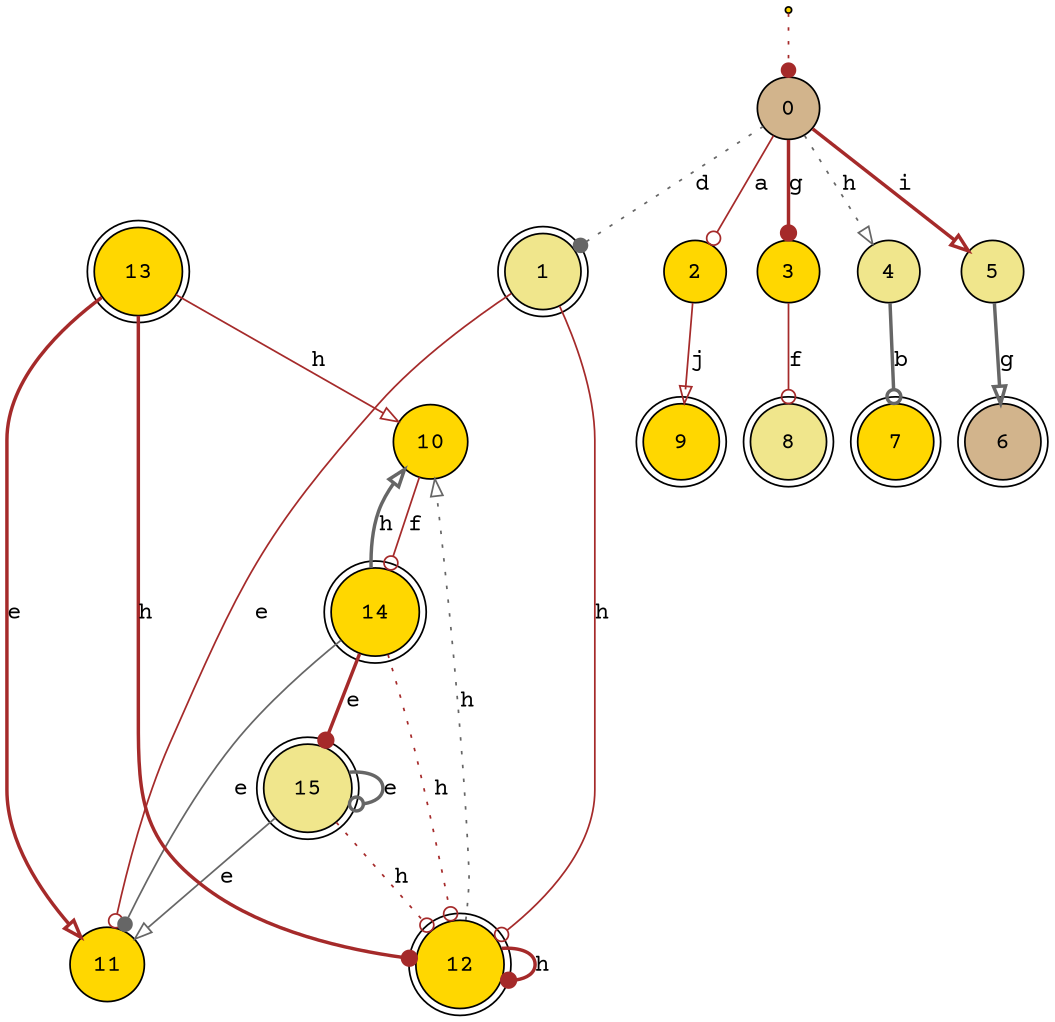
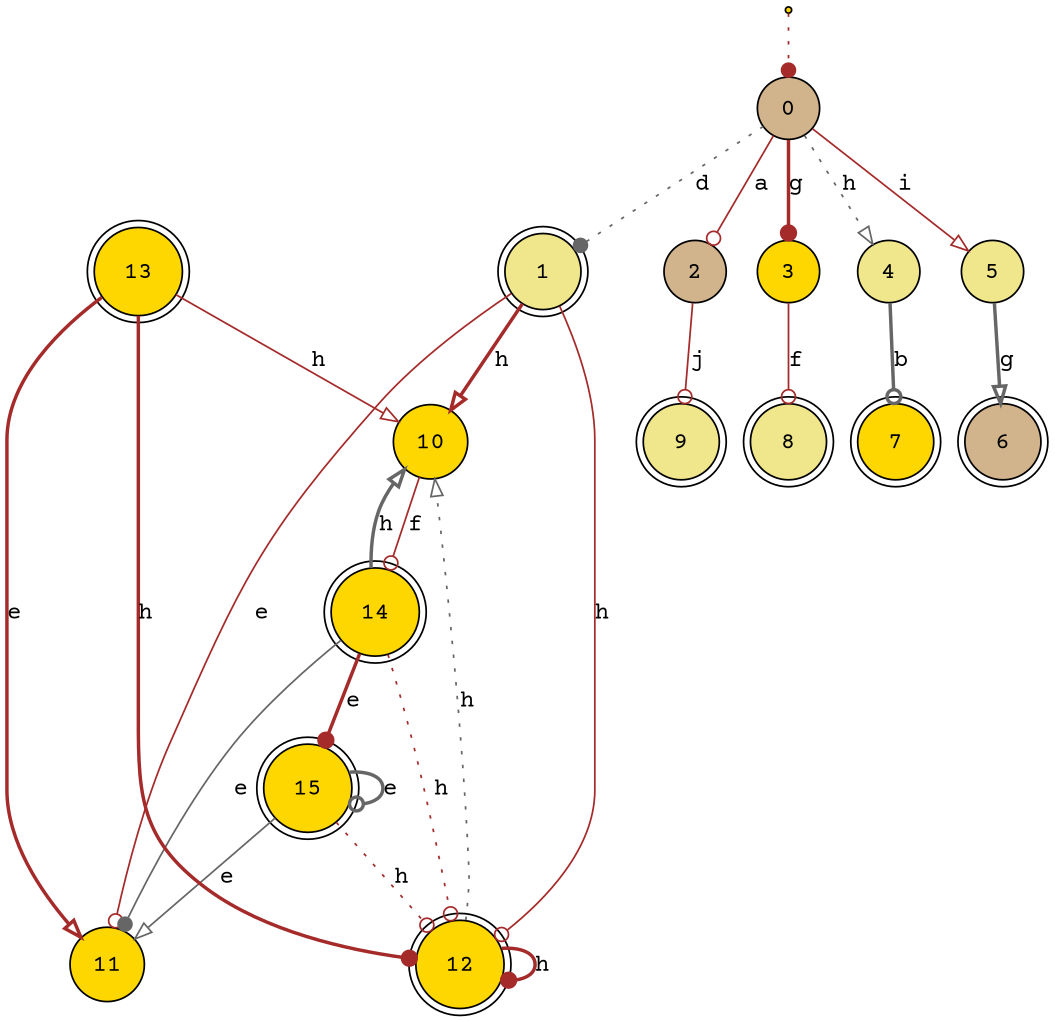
edge "0" -> "5": style bold -> solid
node "2": fillcolor gold -> tan
edge "2" -> "9": arrowhead onormal -> odot
edge "1" -> "10": added, label "h"
node "9": fillcolor gold -> khaki
node "15": fillcolor khaki -> gold
